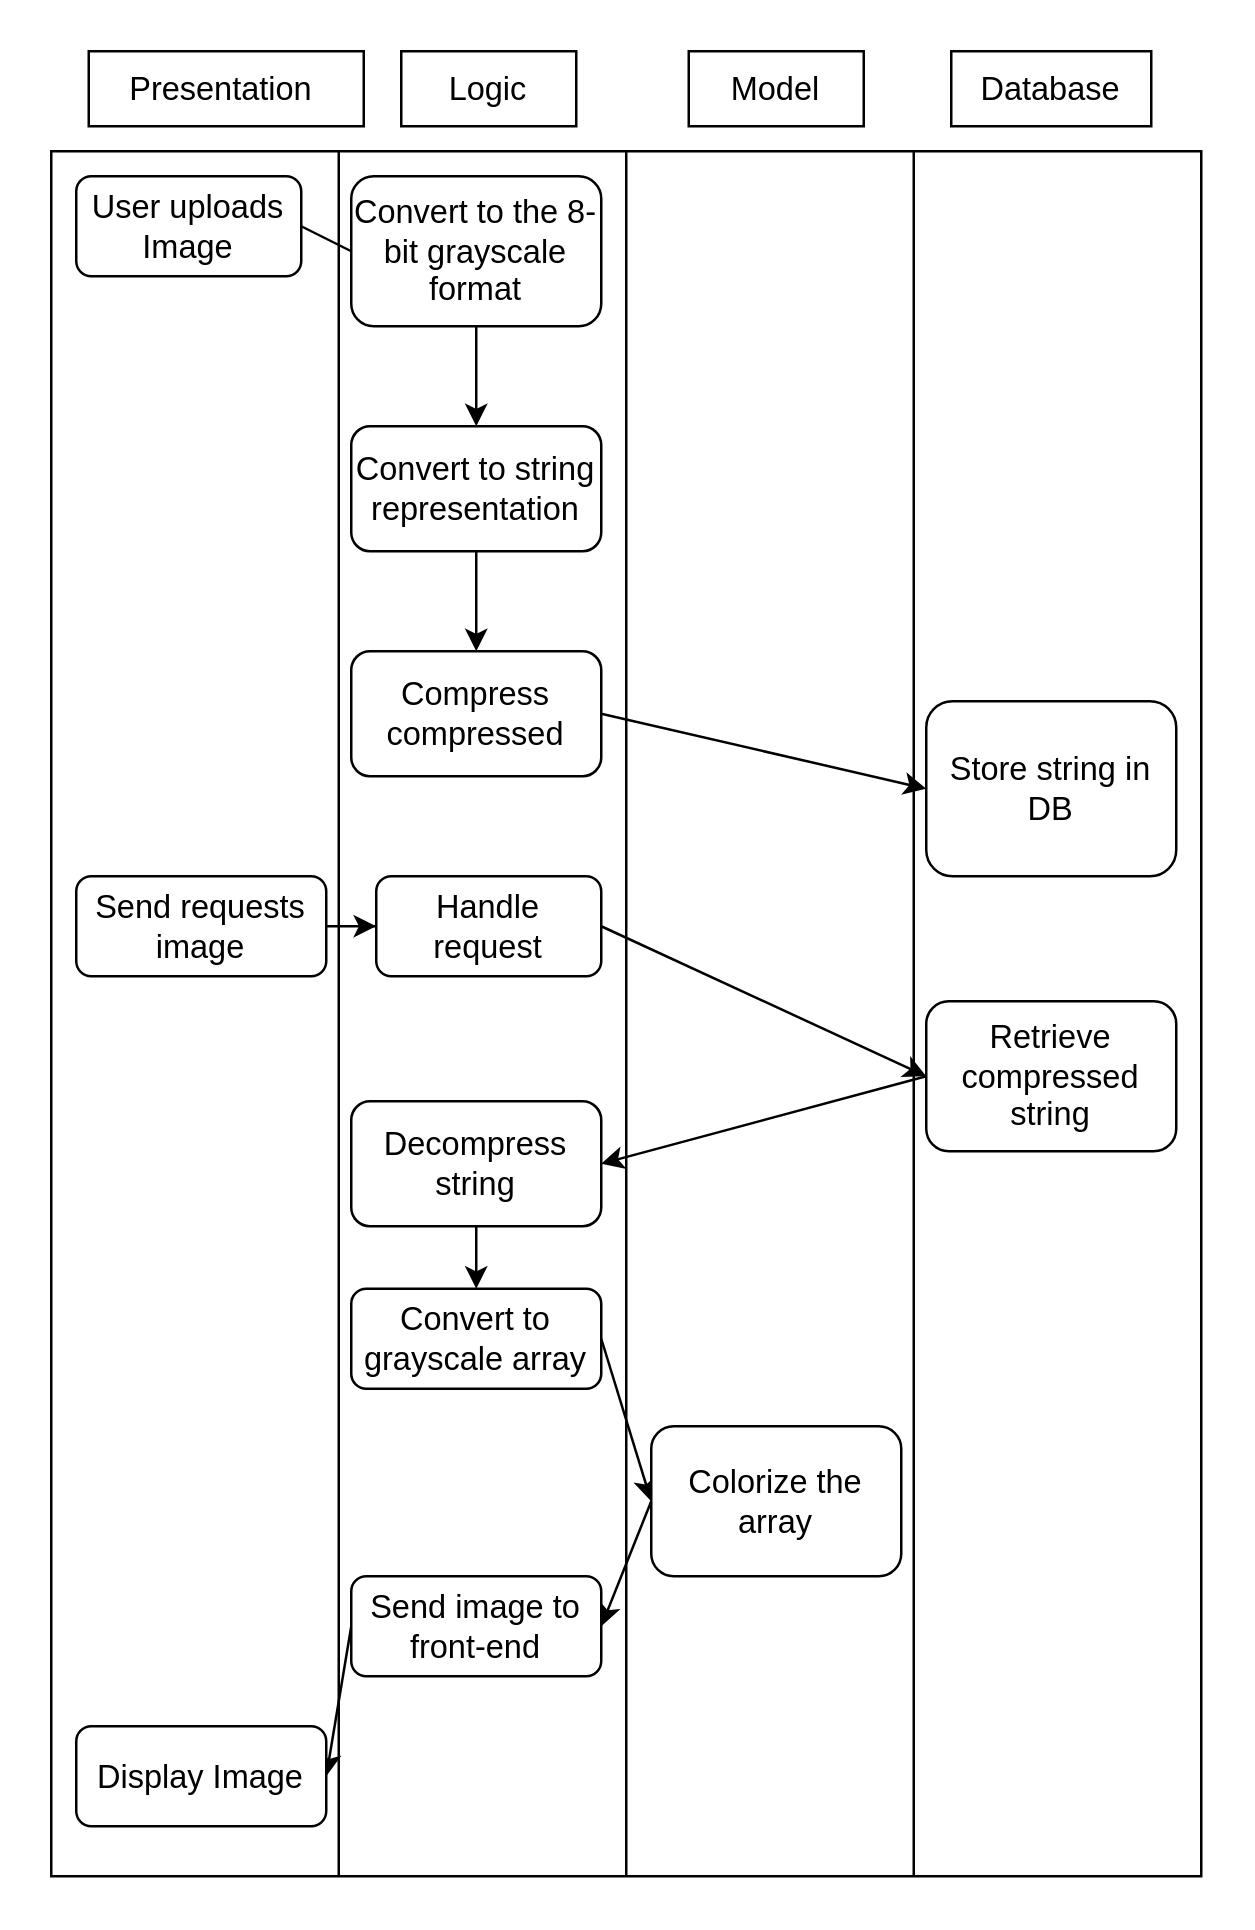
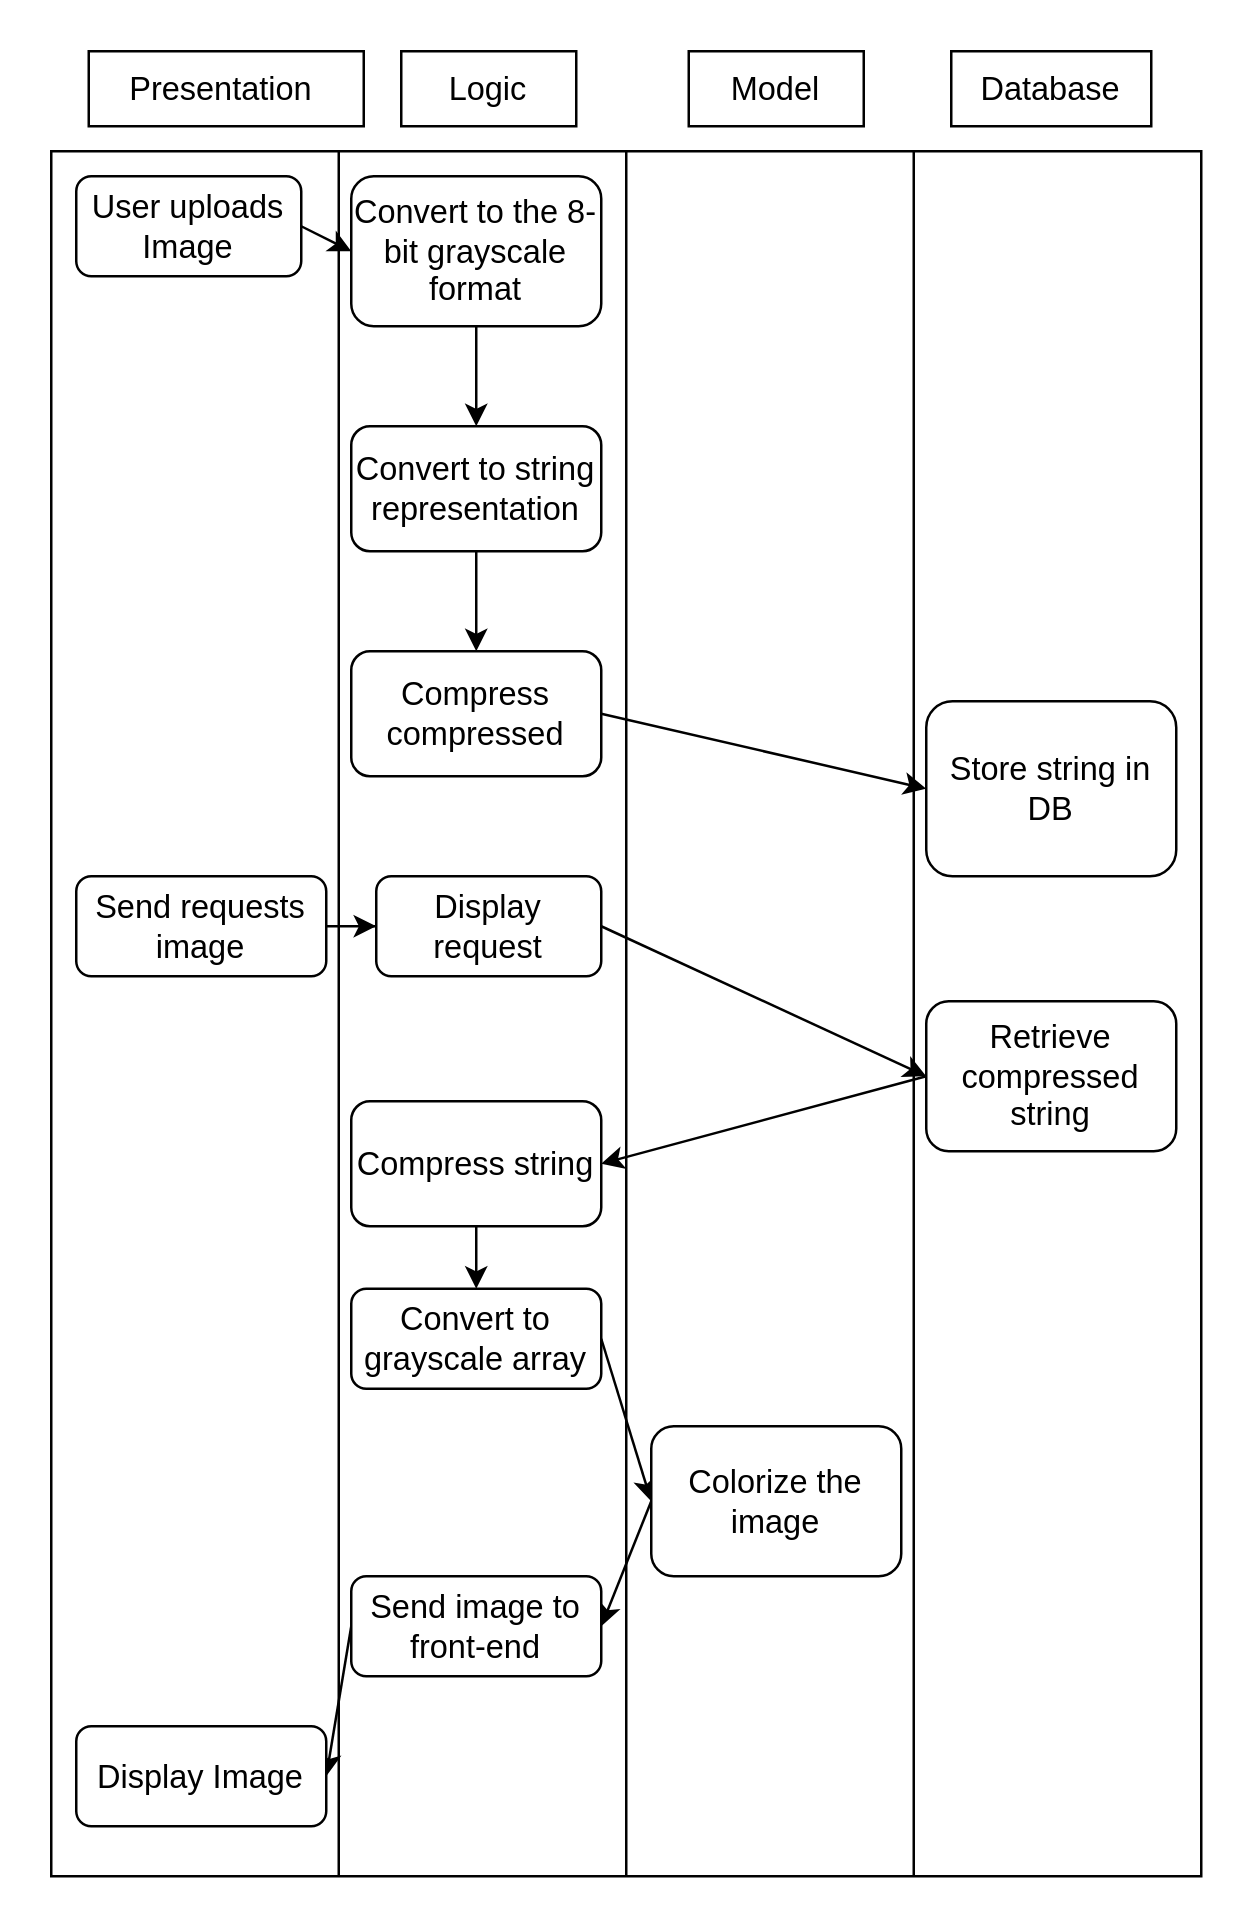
edge "User uploads Image" -- "Convert to the 8-bit grayscale format": arrowhead none -> classic
node "Handle request": label "Handle request" -> "Display request"
node "Decompress string": label "Decompress string" -> "Compress string"
node "Colorize the array": label "Colorize the array" -> "Colorize the image"
